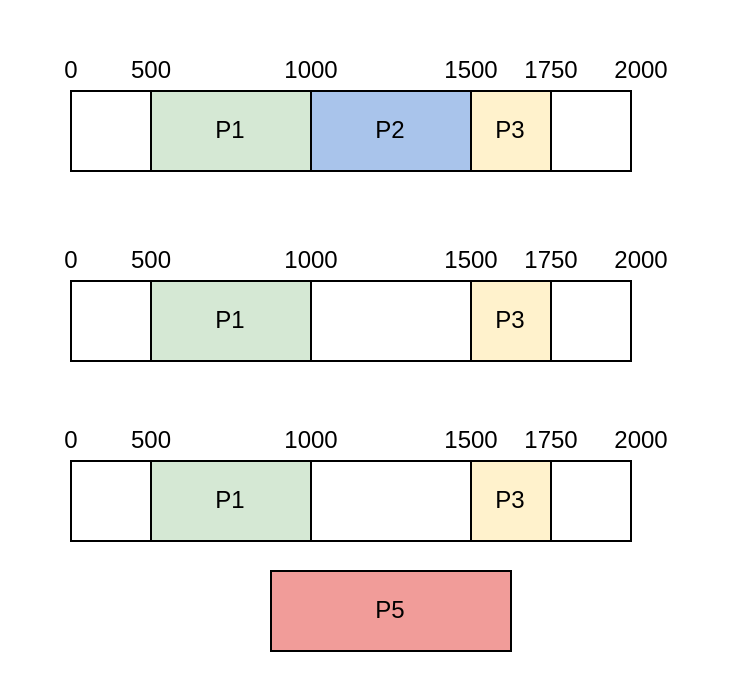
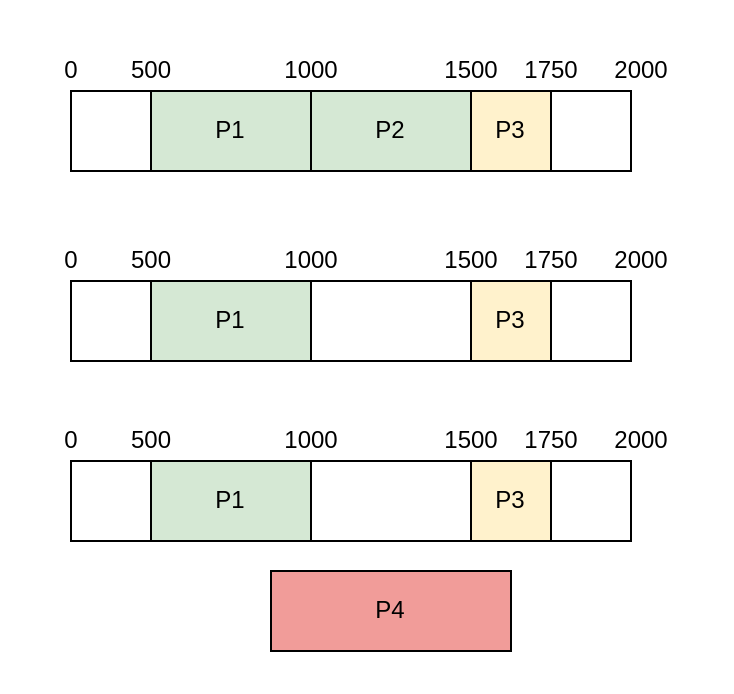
node "P2": fillcolor #a9c4eb -> #d5e8d4
node "P5": label "P5" -> "P4"
